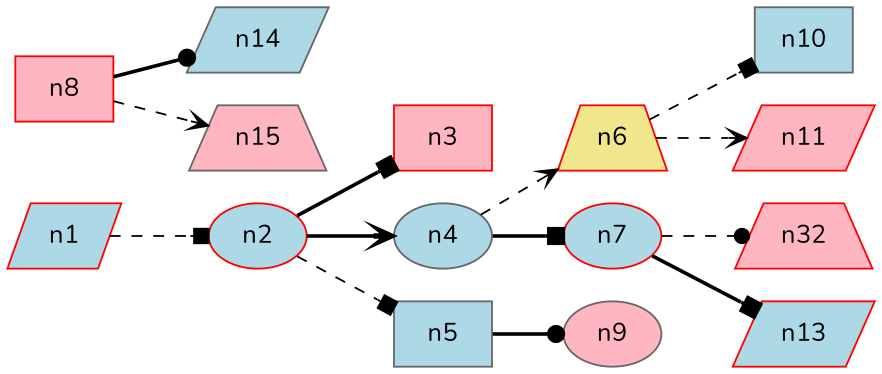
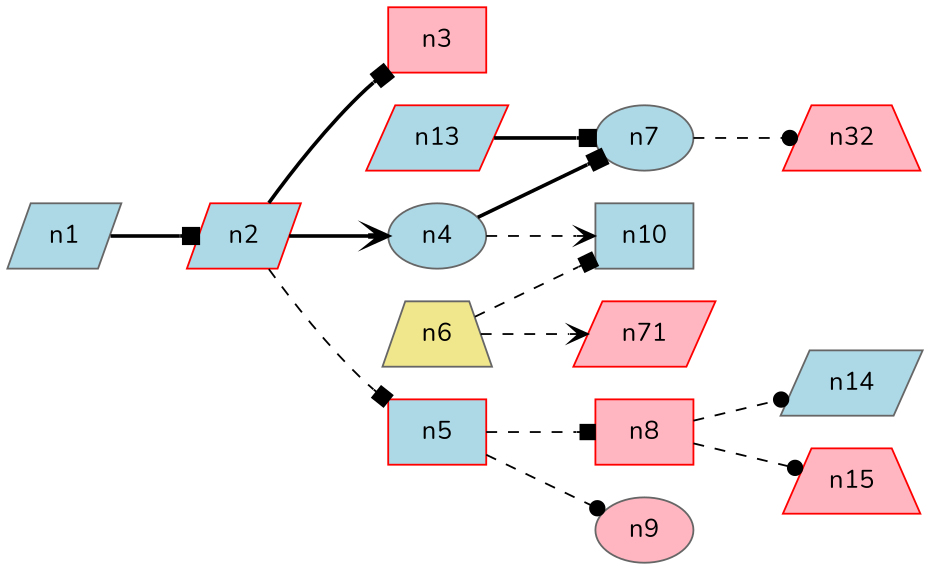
edge "n8" -> "n14": style bold -> dashed
edge "n8" -> "n15": arrowhead vee -> dot
node "n15": color gray40 -> red
node "n6": color red -> gray40
node "n11": label "n11" -> "n71"
edge "n4" -> "n6": now "n4" -> "n10"
node "n1": color red -> gray40
edge "n1" -> "n2": style dashed -> bold
node "n2": shape ellipse -> parallelogram
node "n7": color red -> gray40
edge "n7" -> "n13": reversed
node "n5": color gray40 -> red
edge "n5" -> "n9": style bold -> dashed
edge "n5" -> "n8": added
